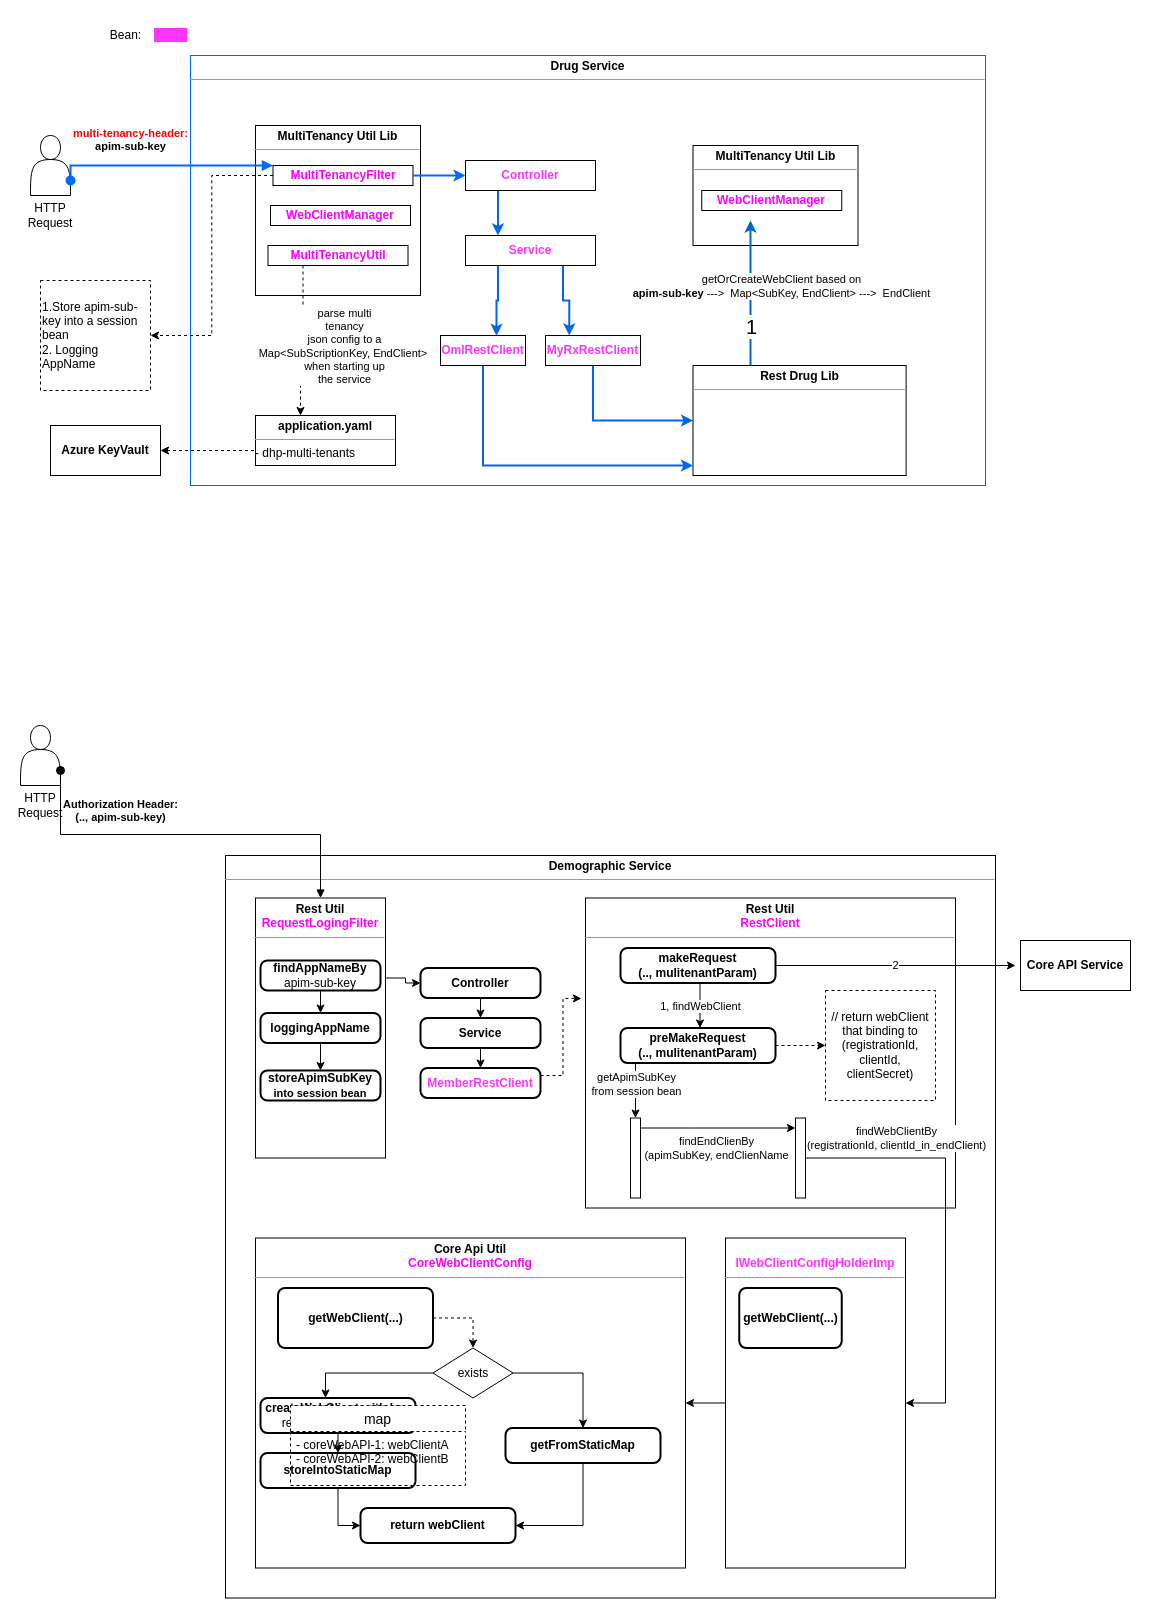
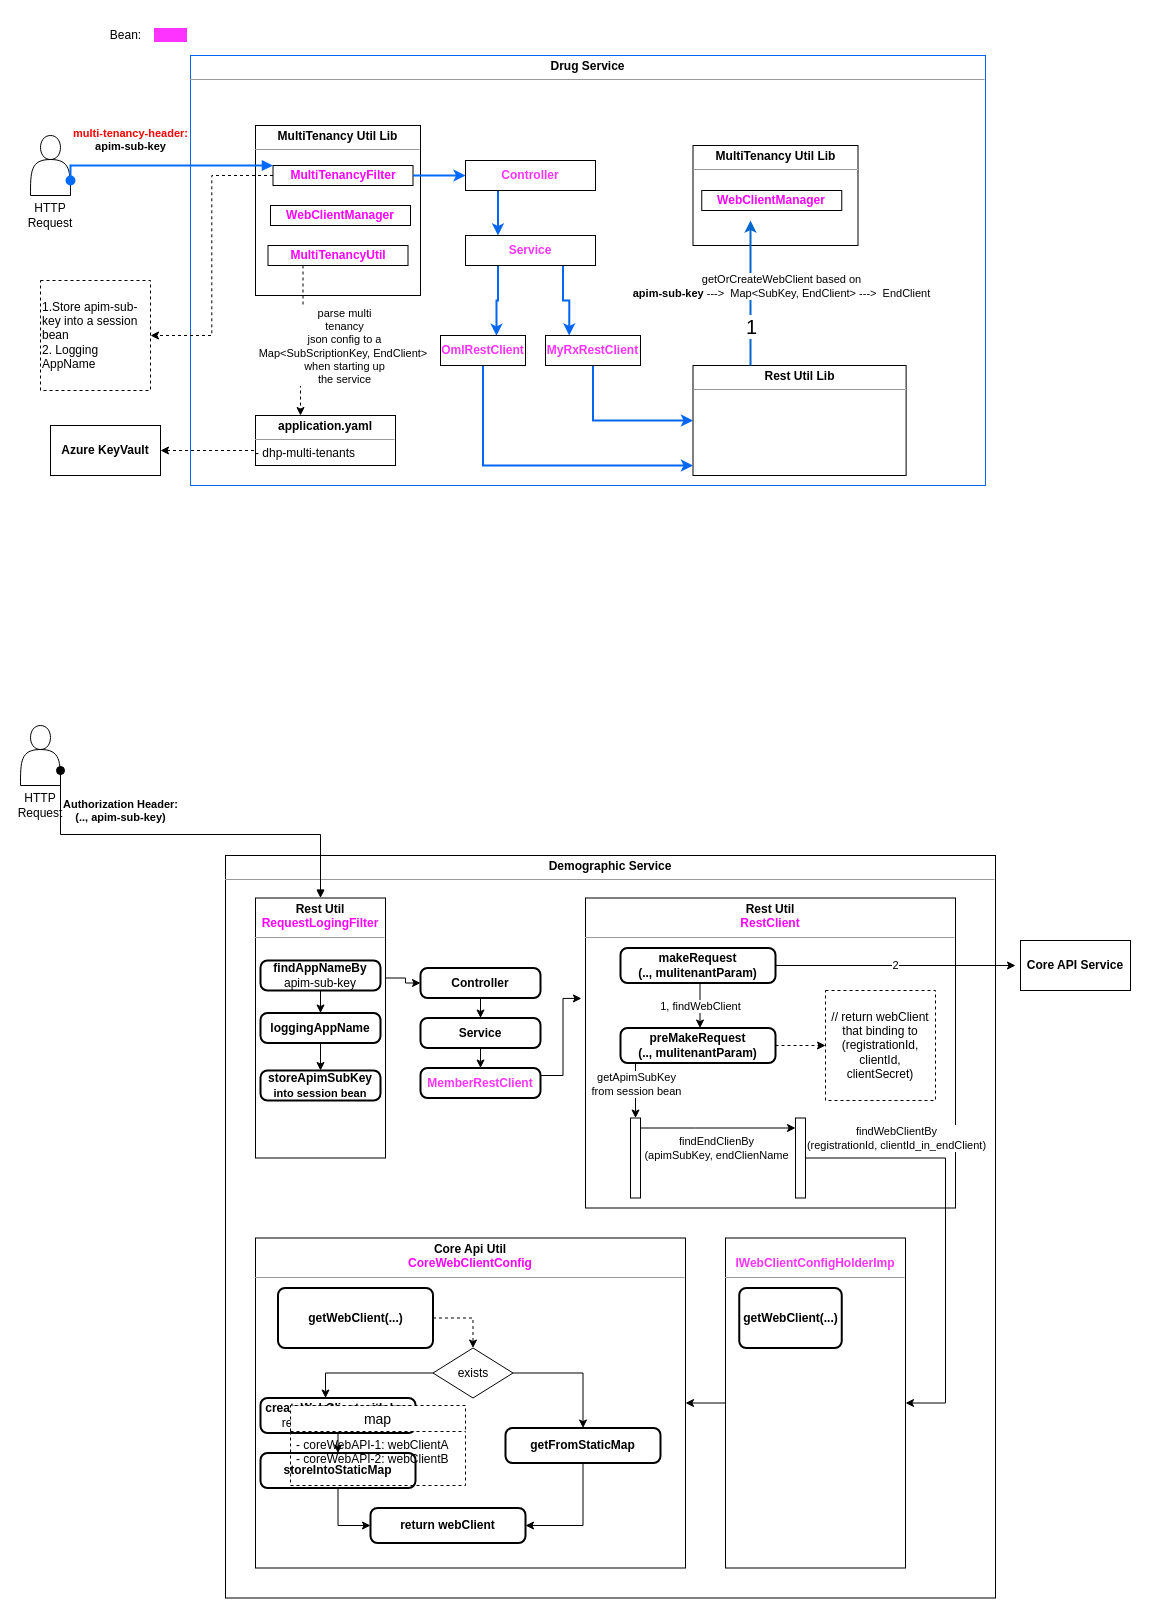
node "Rest Drug Lib": label "Rest Drug Lib" -> "Rest Util Lib"
edge "MemberRestClient" -> "Rest Util RestClient": style dashed -> solid
node "return webClient": moved (438, 1526) -> (448, 1526)
